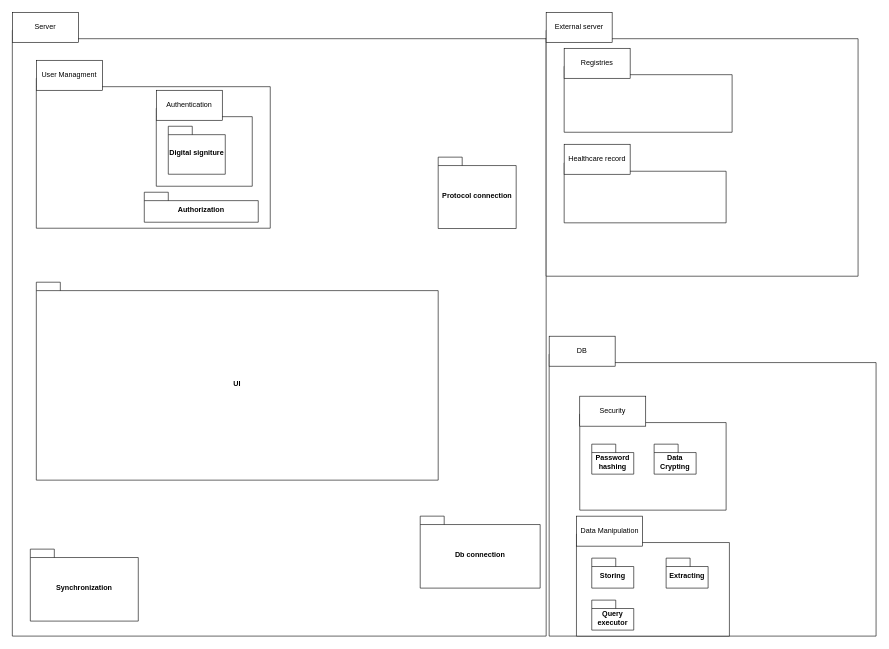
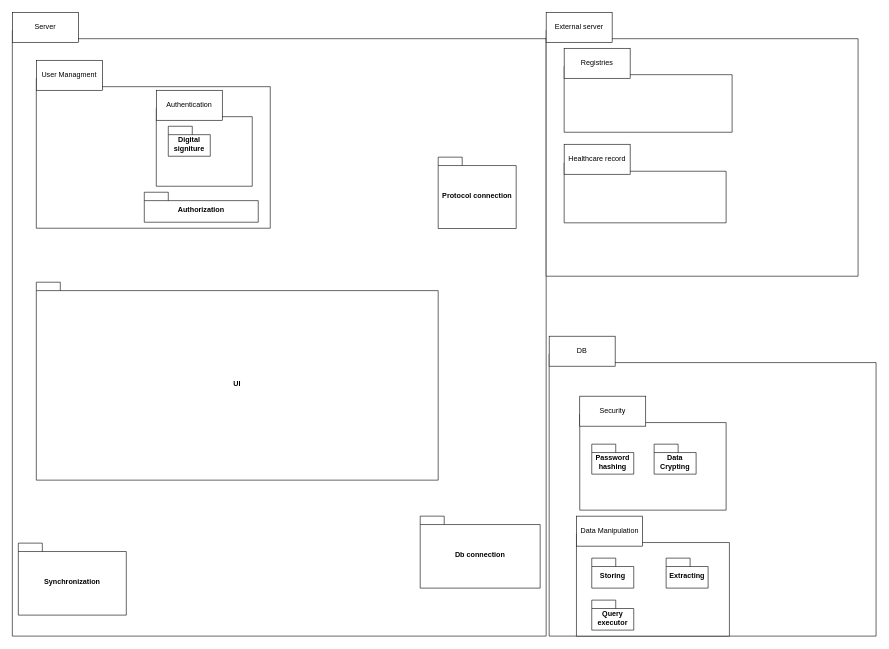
node "Digital signiture": size 57x48 -> 42x30
node "Synchronization": moved (84, 585) -> (72, 579)
